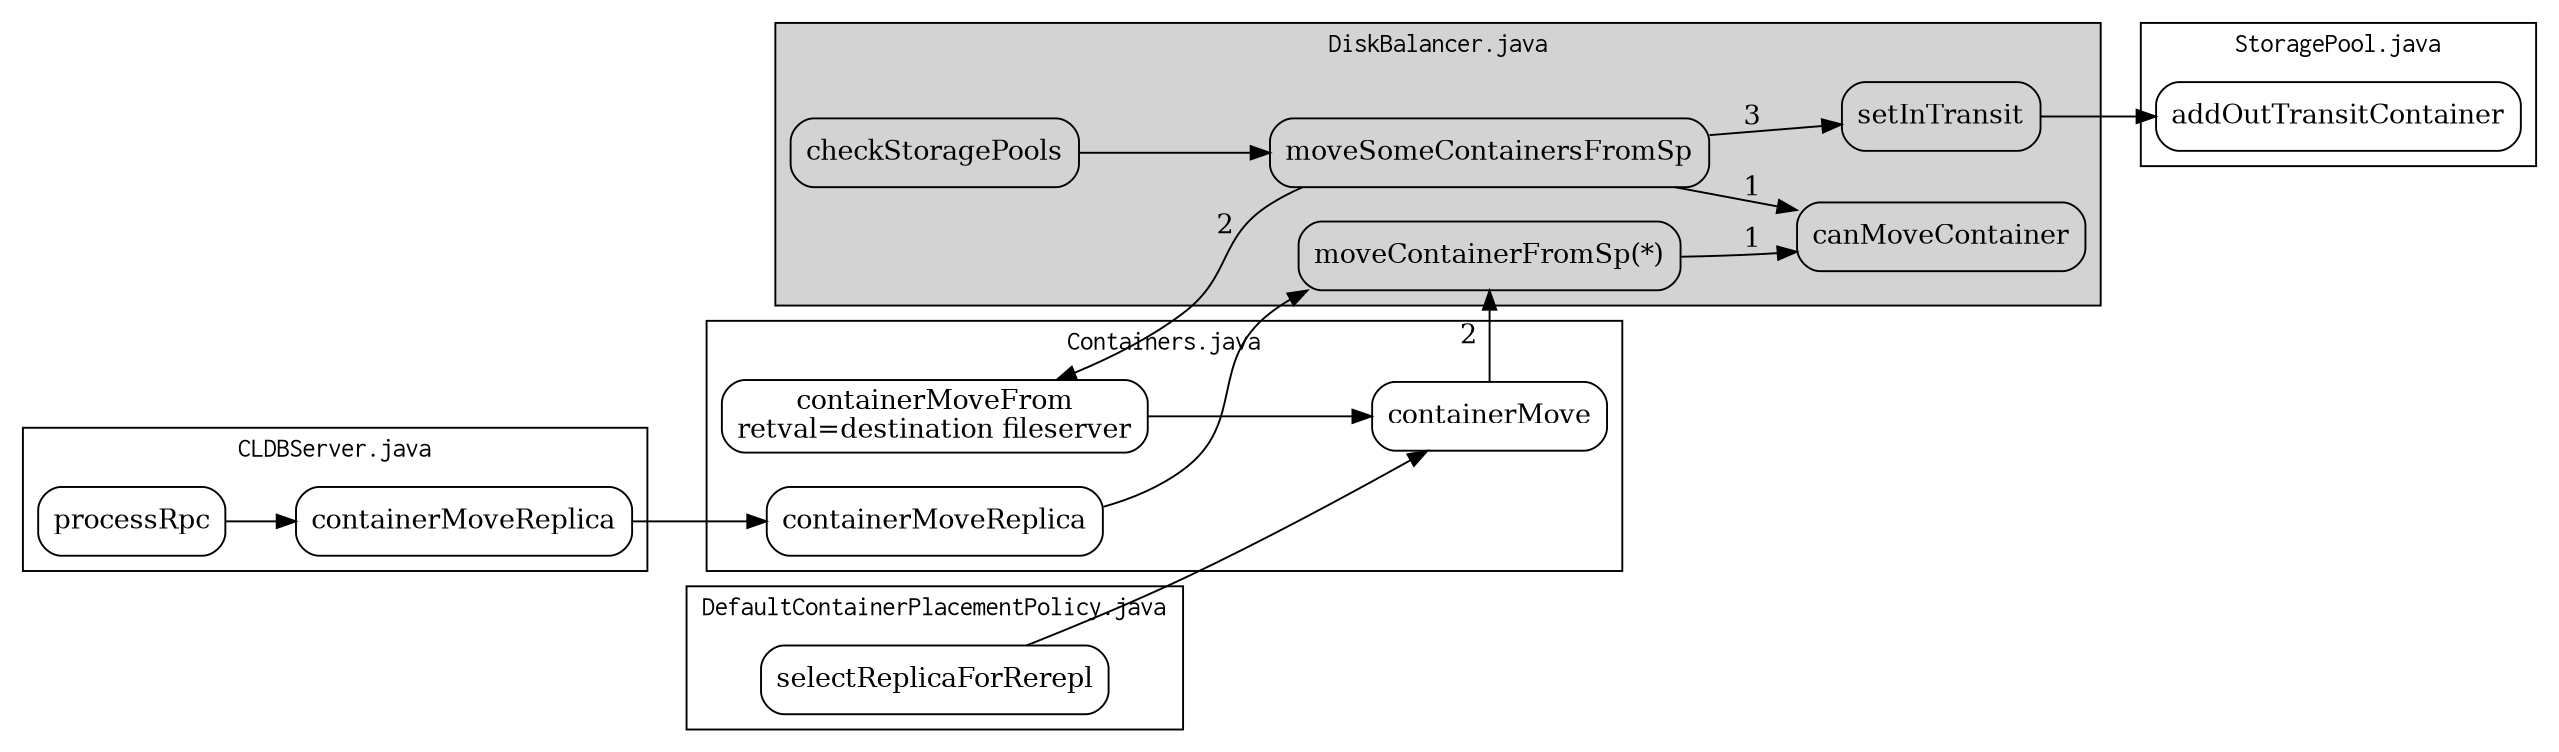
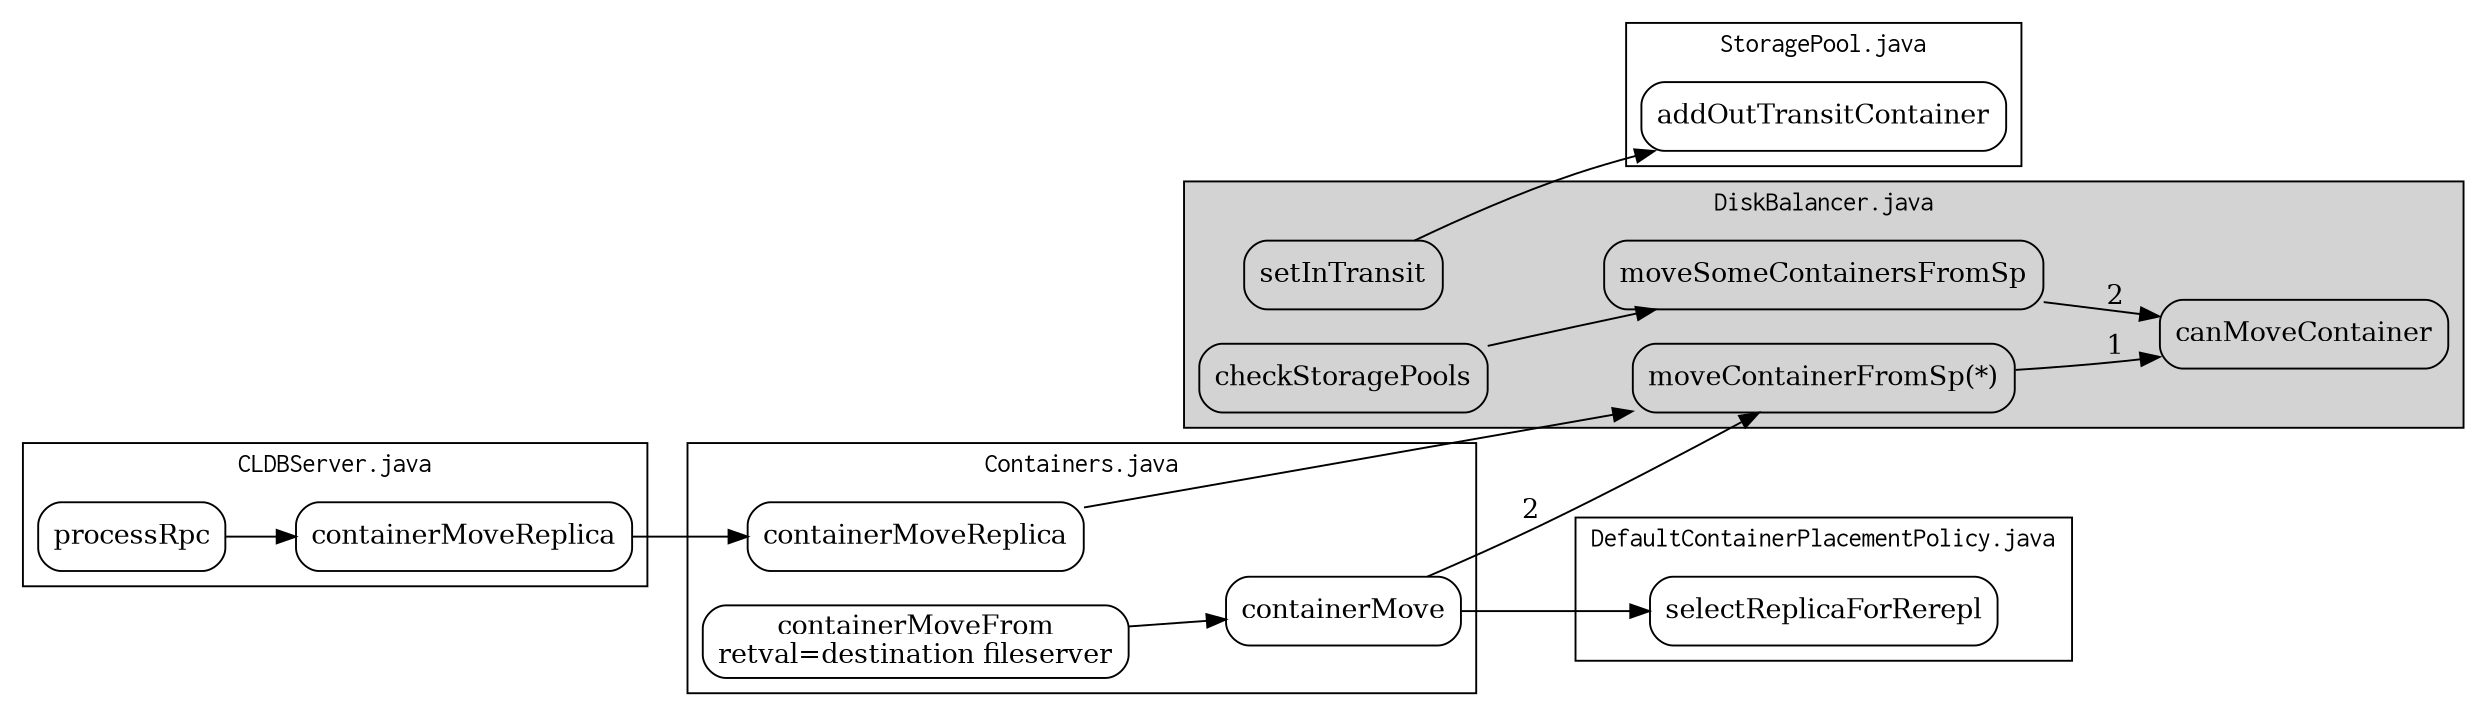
edge "moveSomeContainersFromSp" -> "setInTransit": removed, label "3"
edge "moveSomeContainersFromSp" -> "canMoveContainer": label "1" -> "2"
edge "moveSomeContainersFromSp" -> "containerMoveFrom retval=destination fileserver": removed, label "2"
edge "selectReplicaForRerepl" -> "containerMove": reversed
